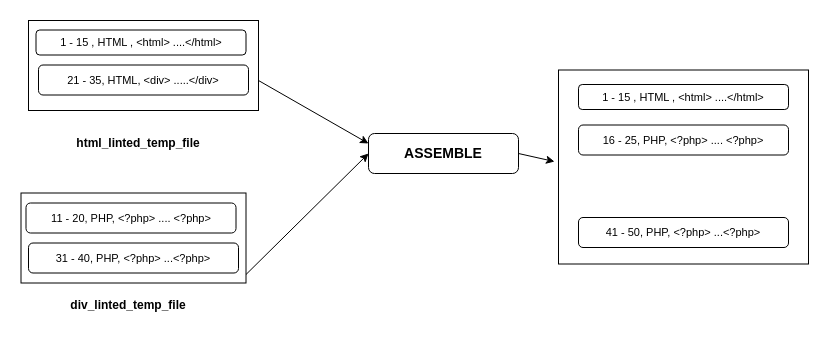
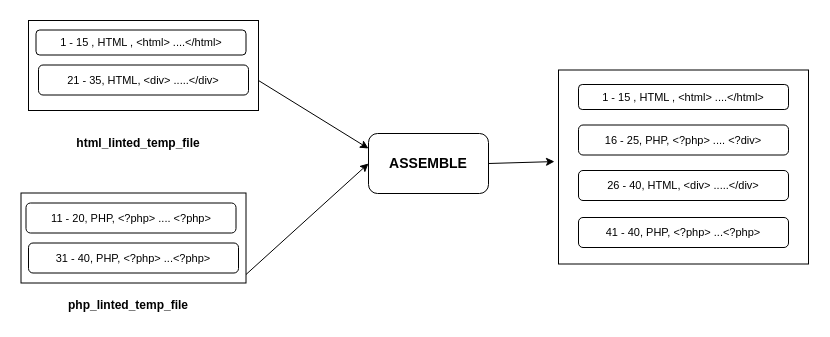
node "16 - 25, PHP, <?php> .... <?php>": label "16 - 25, PHP, <?php> .... <?php>" -> "16 - 25, PHP, <?php> .... <?div>"
node "ASSEMBLE": size 150x40 -> 120x60
node "26 - 40, HTML, <div> .....</div>": added
node "41 - 50, PHP, <?php> ...<?php>": label "41 - 50, PHP, <?php> ...<?php>" -> "41 - 40, PHP, <?php> ...<?php>"
node "div_linted_temp_file": label "div_linted_temp_file" -> "php_linted_temp_file"
